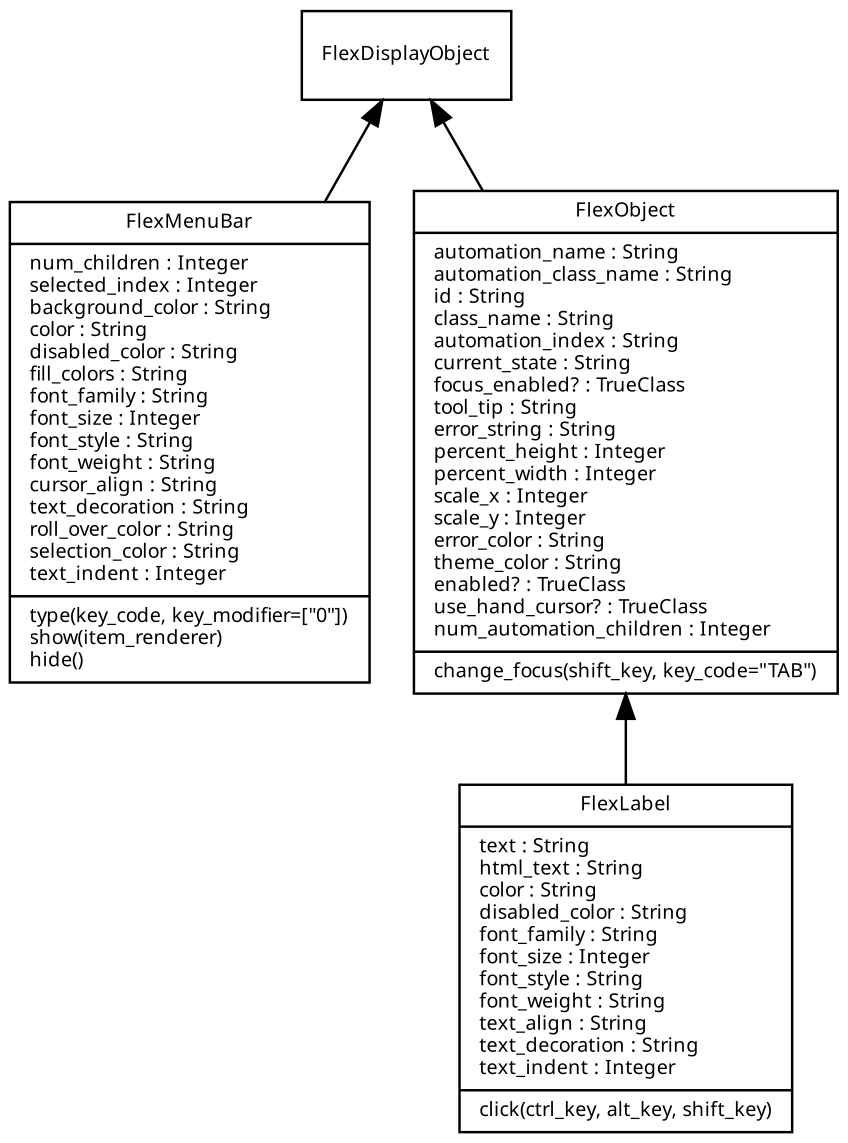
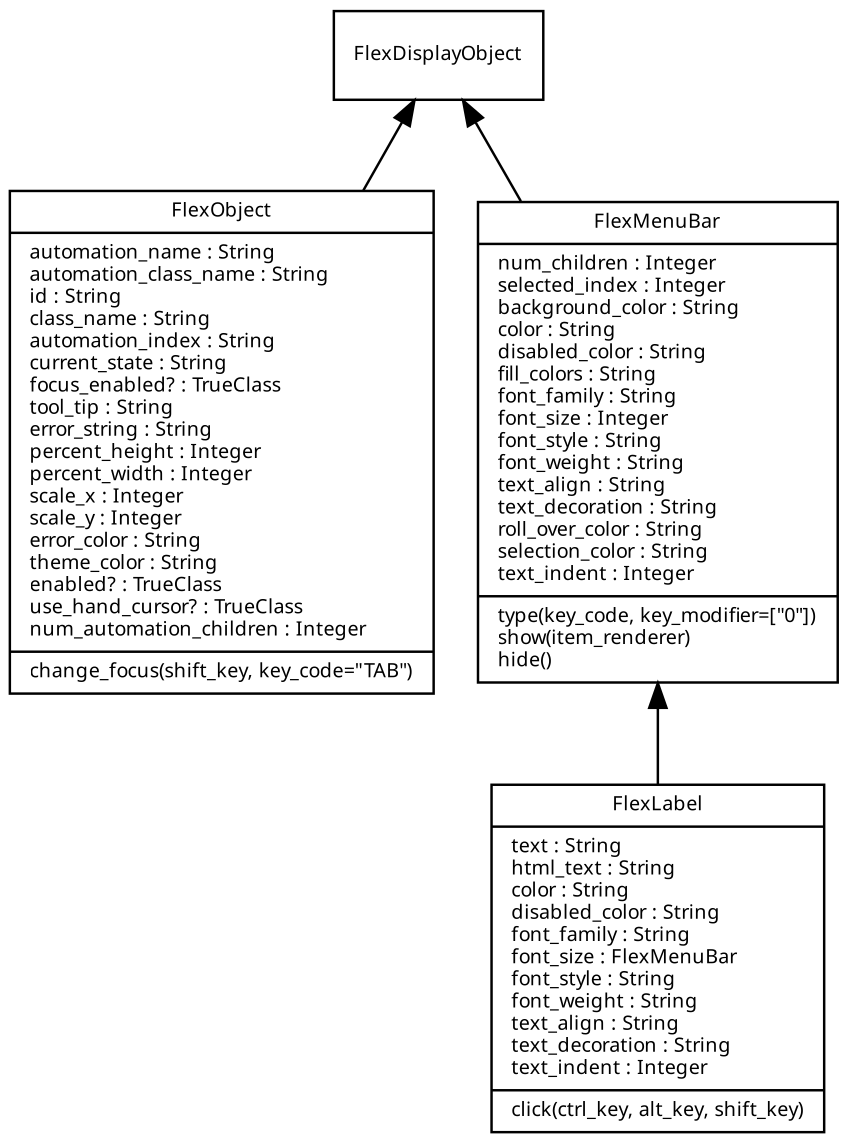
node "FlexMenuBar": text "cursor_align : String" -> "text_align : String"
edge "FlexLabel" -> "FlexObject": now "FlexLabel" -> "FlexMenuBar"
node "FlexLabel": text "font_size : Integer" -> "font_size : FlexMenuBar"
